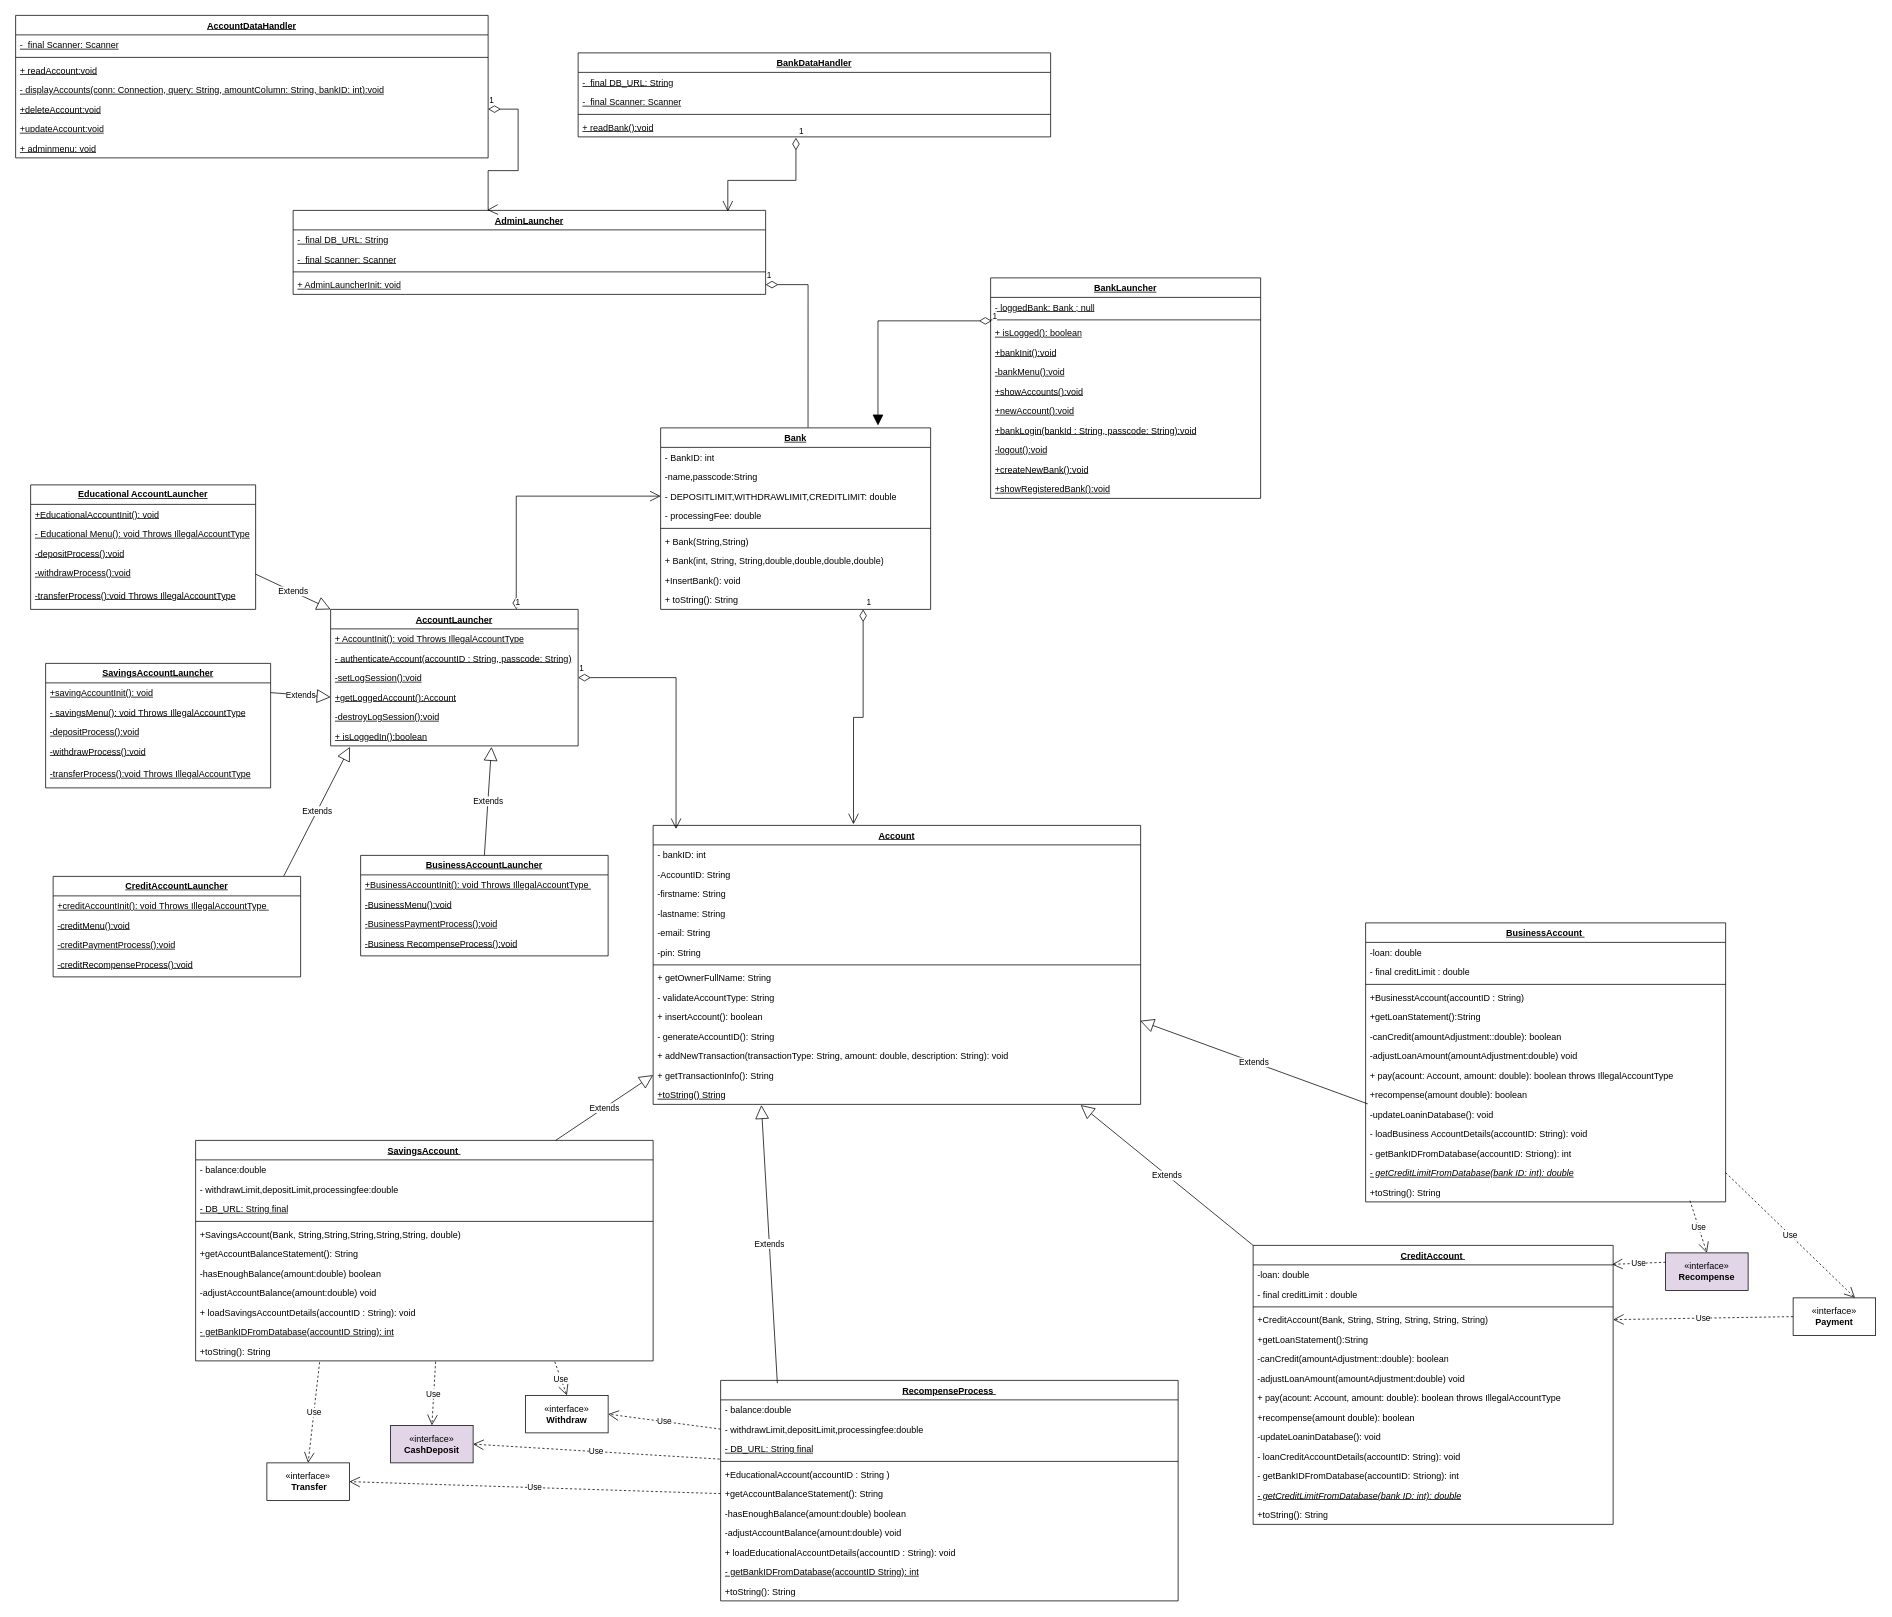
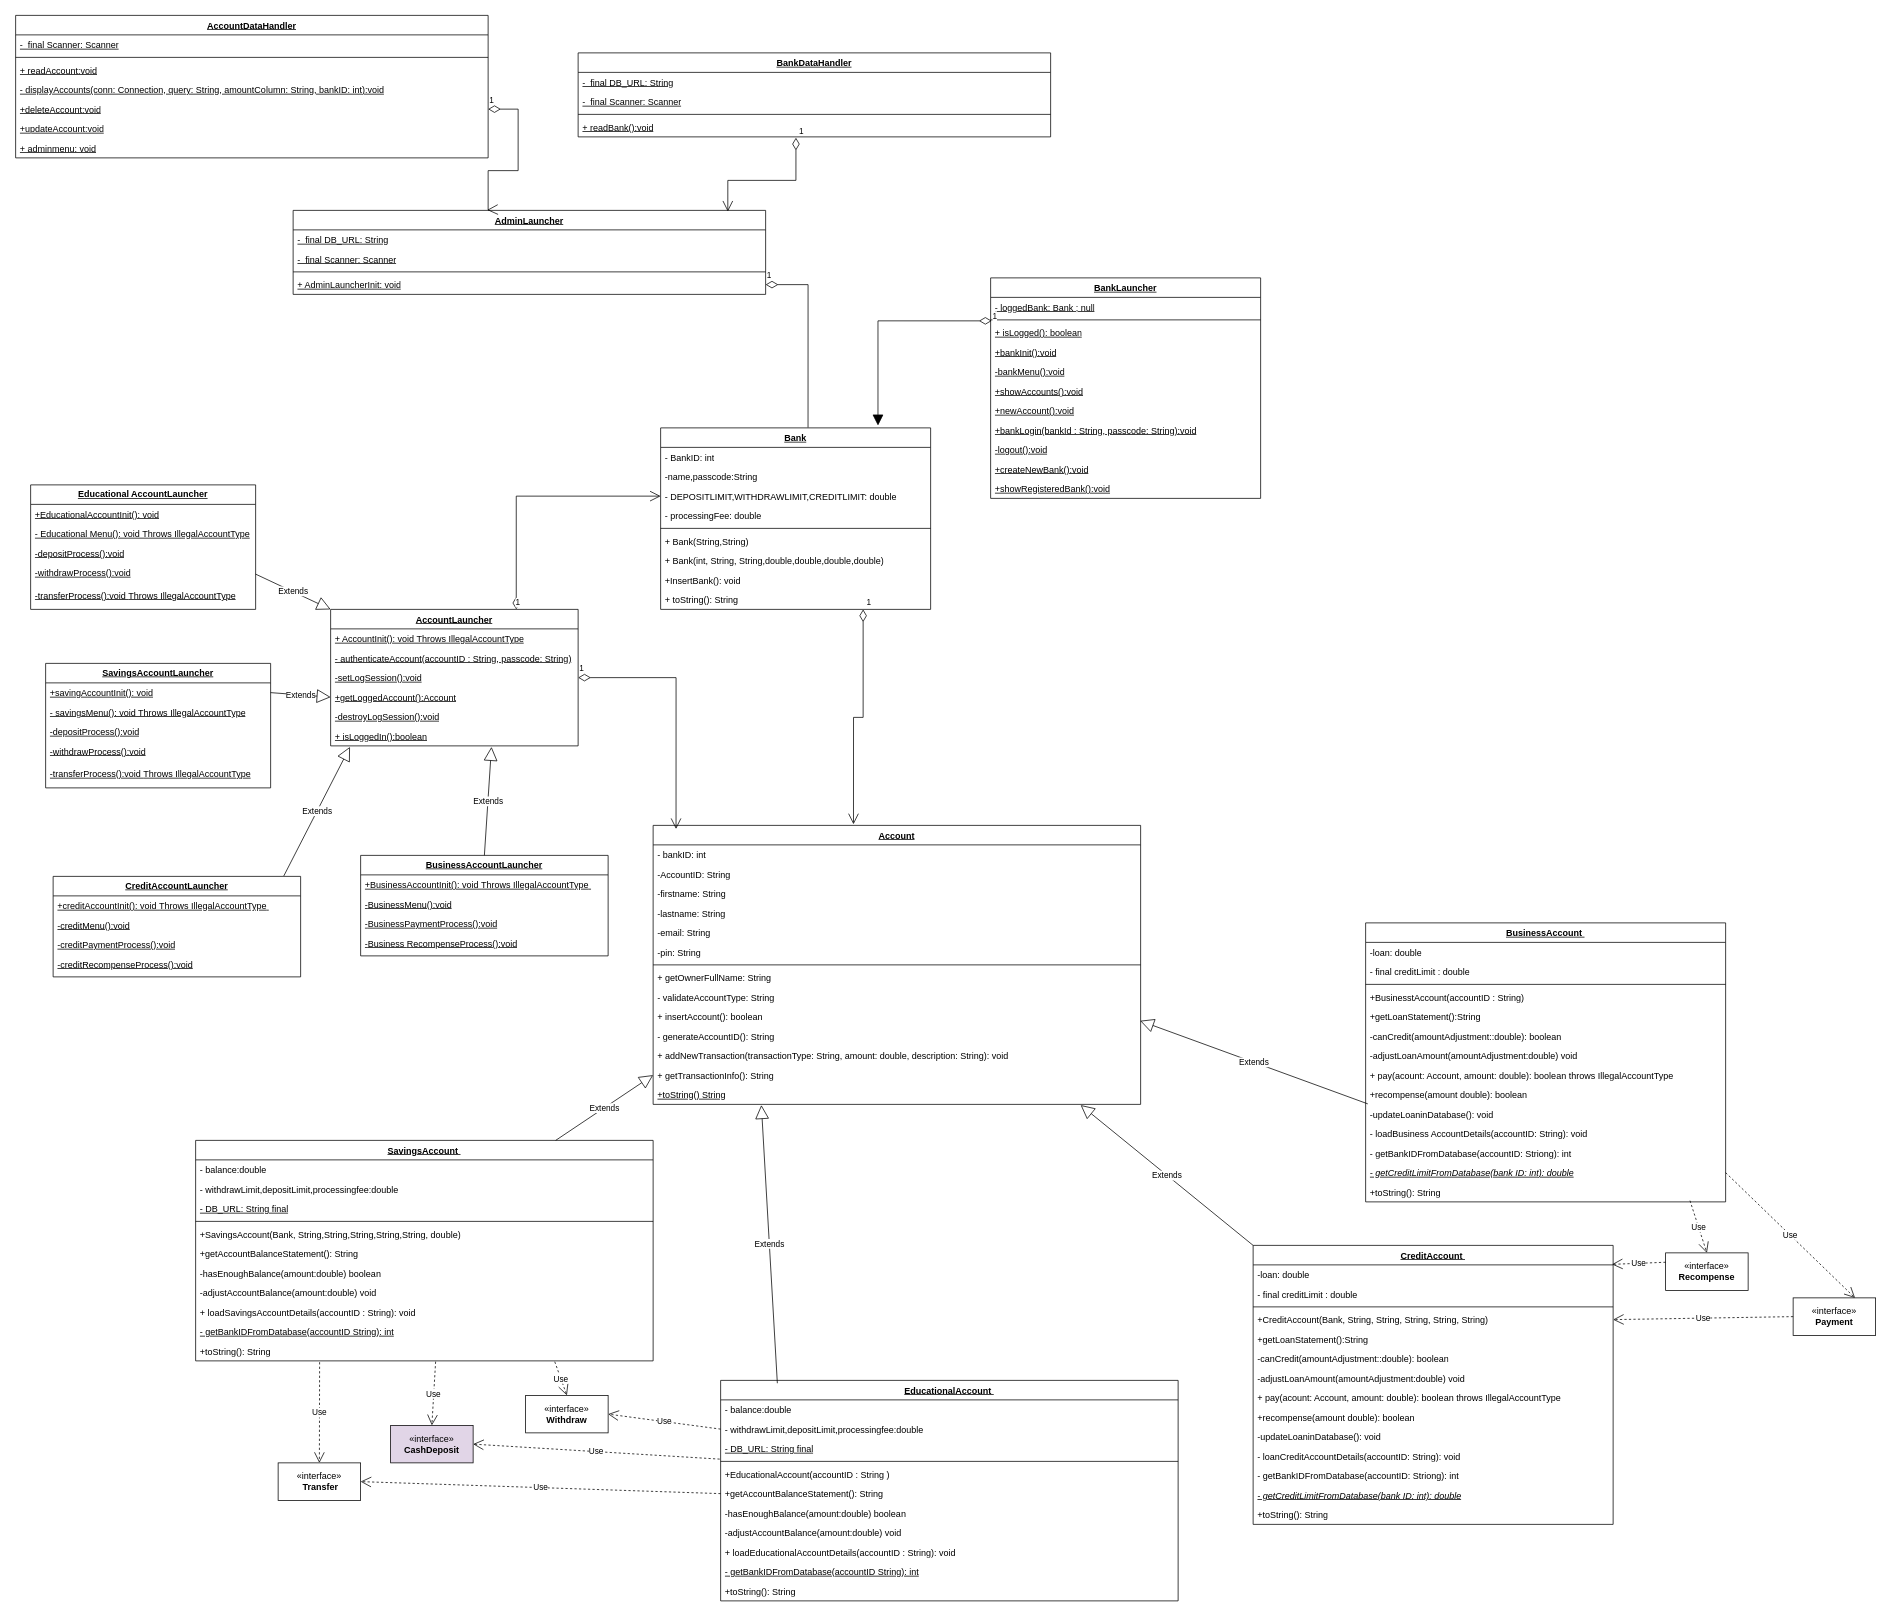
node "«interface» Recompense": fillcolor #e1d5e7 -> #ffffff
node "RecompenseProcess": label "RecompenseProcess" -> "EducationalAccount"
node "«interface» Transfer": moved (308, 1482) -> (319, 1482)
